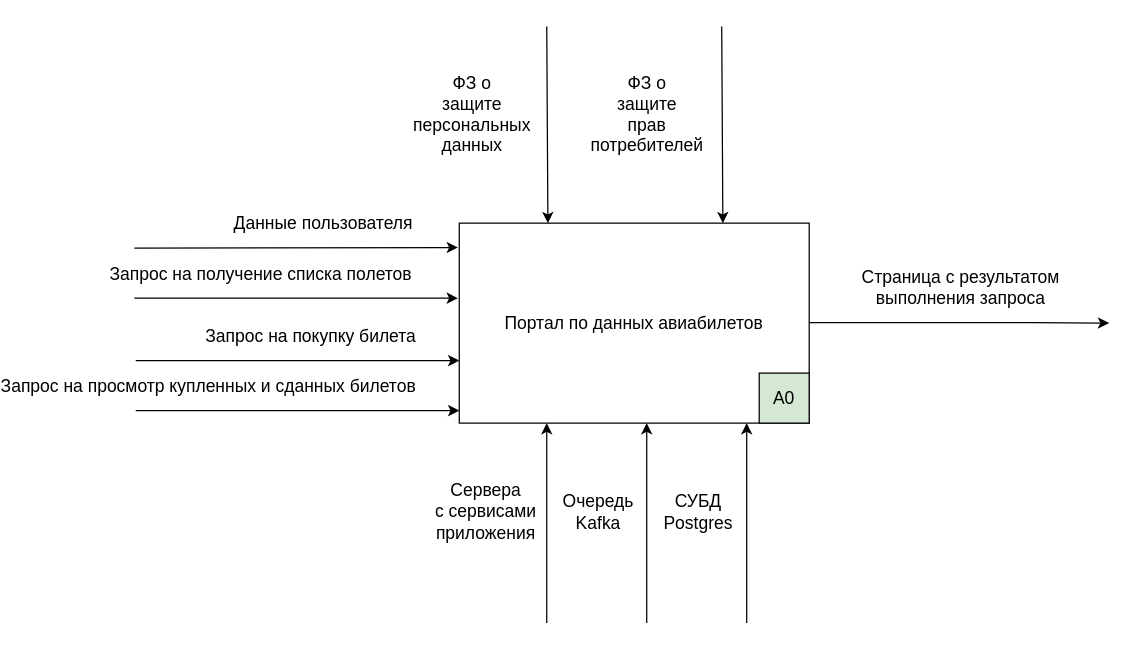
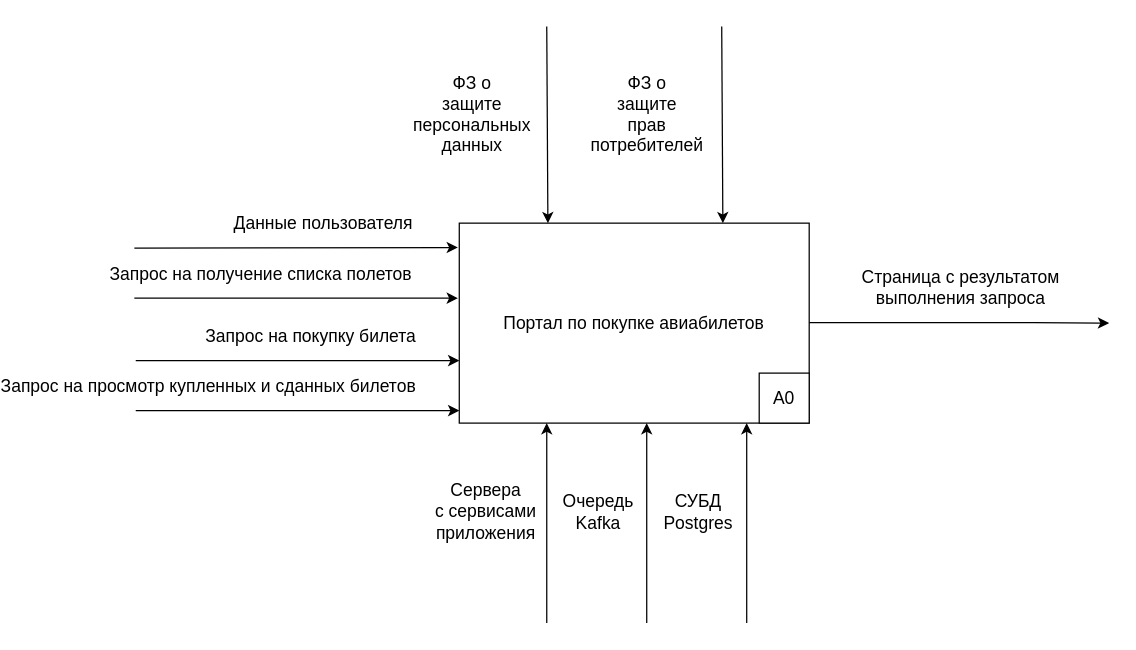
node "Портал по данных авиабилетов": label "Портал по данных авиабилетов" -> "Портал по покупке авиабилетов"
node "A0": fillcolor #d5e8d4 -> #ffffff
